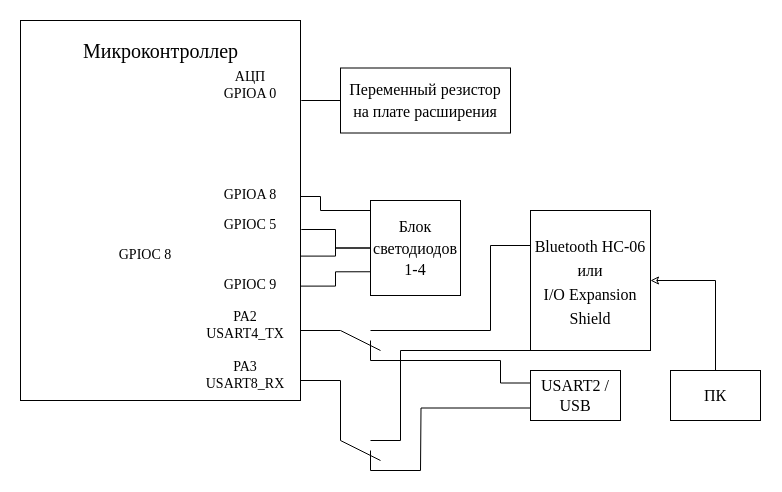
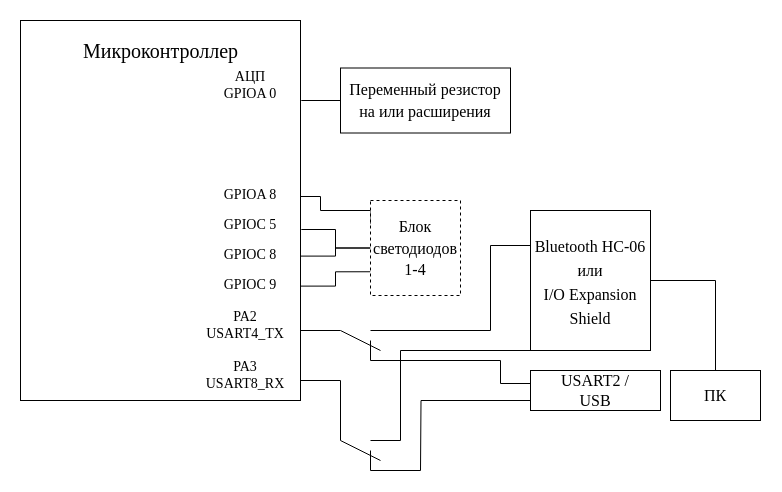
node "Переменный резистор на плате расширения": label "Переменный резистор на плате расширения" -> "Переменный резистор на или расширения"
node "Блок светодиодов 1-4": style solid -> dashed
node "GPIOC 8": moved (146, 256) -> (251, 256)
edge "ПК" -> "Bluetooth HC-06 или I/O Expansion Shield": arrowhead classic -> none
node "USART2 / USB": size 90x50 -> 130x40
